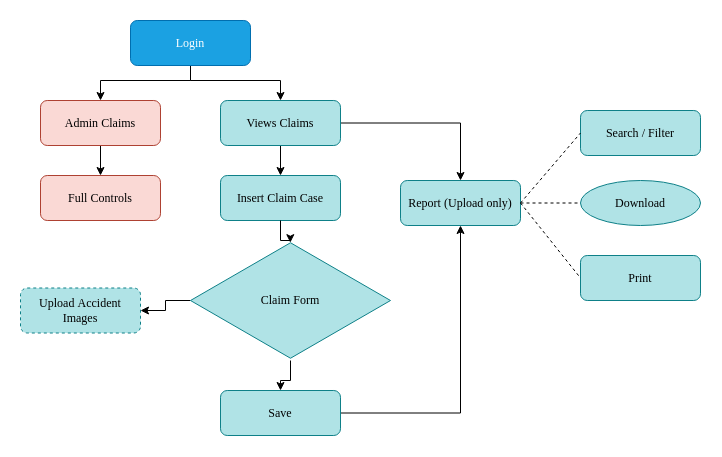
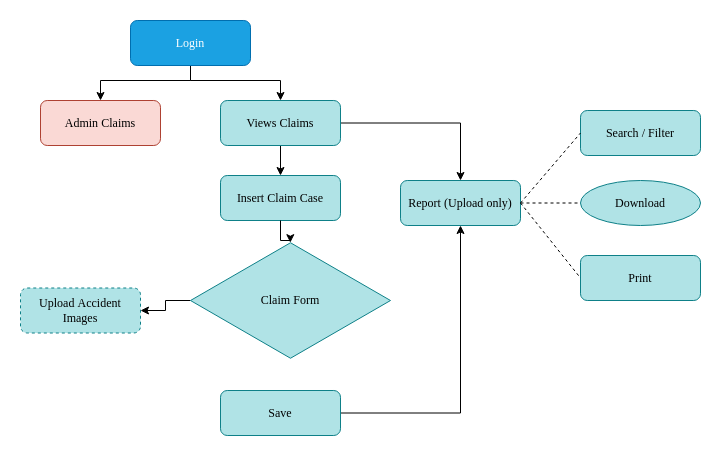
edge "Admin Claims" -> "Full Controls": removed
node "Full Controls": removed
edge "Claim Form" -> "Save": removed
